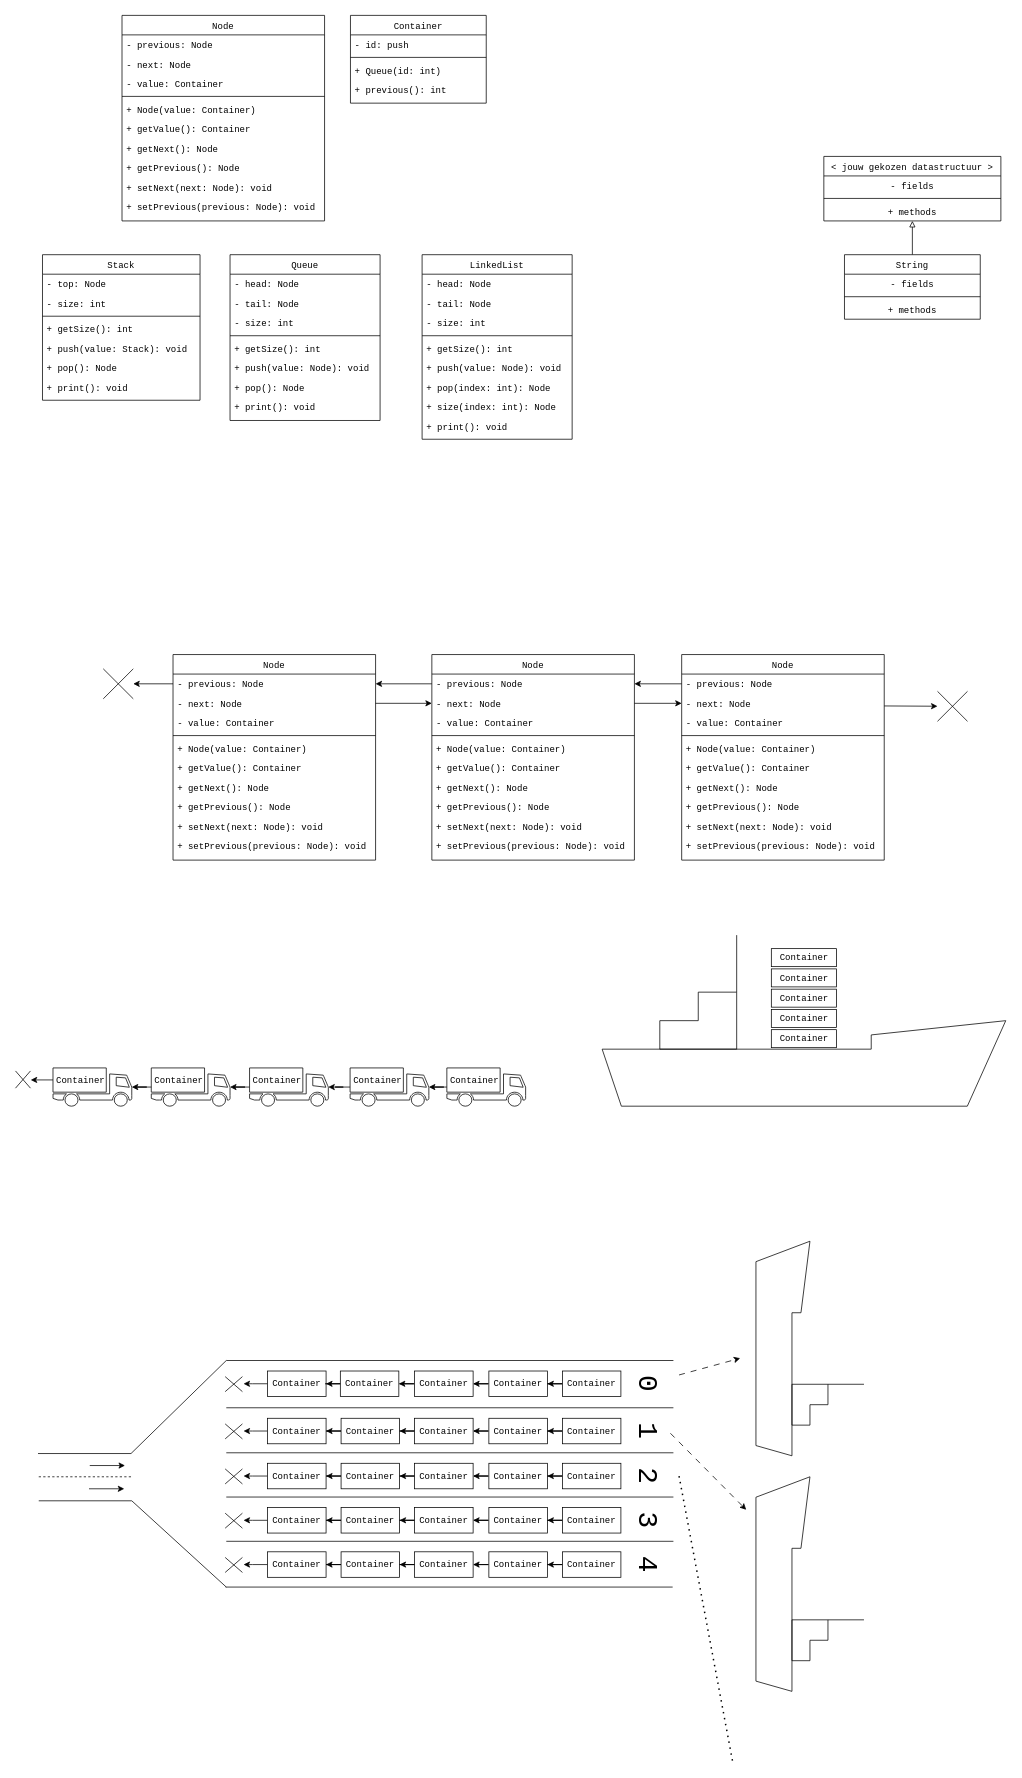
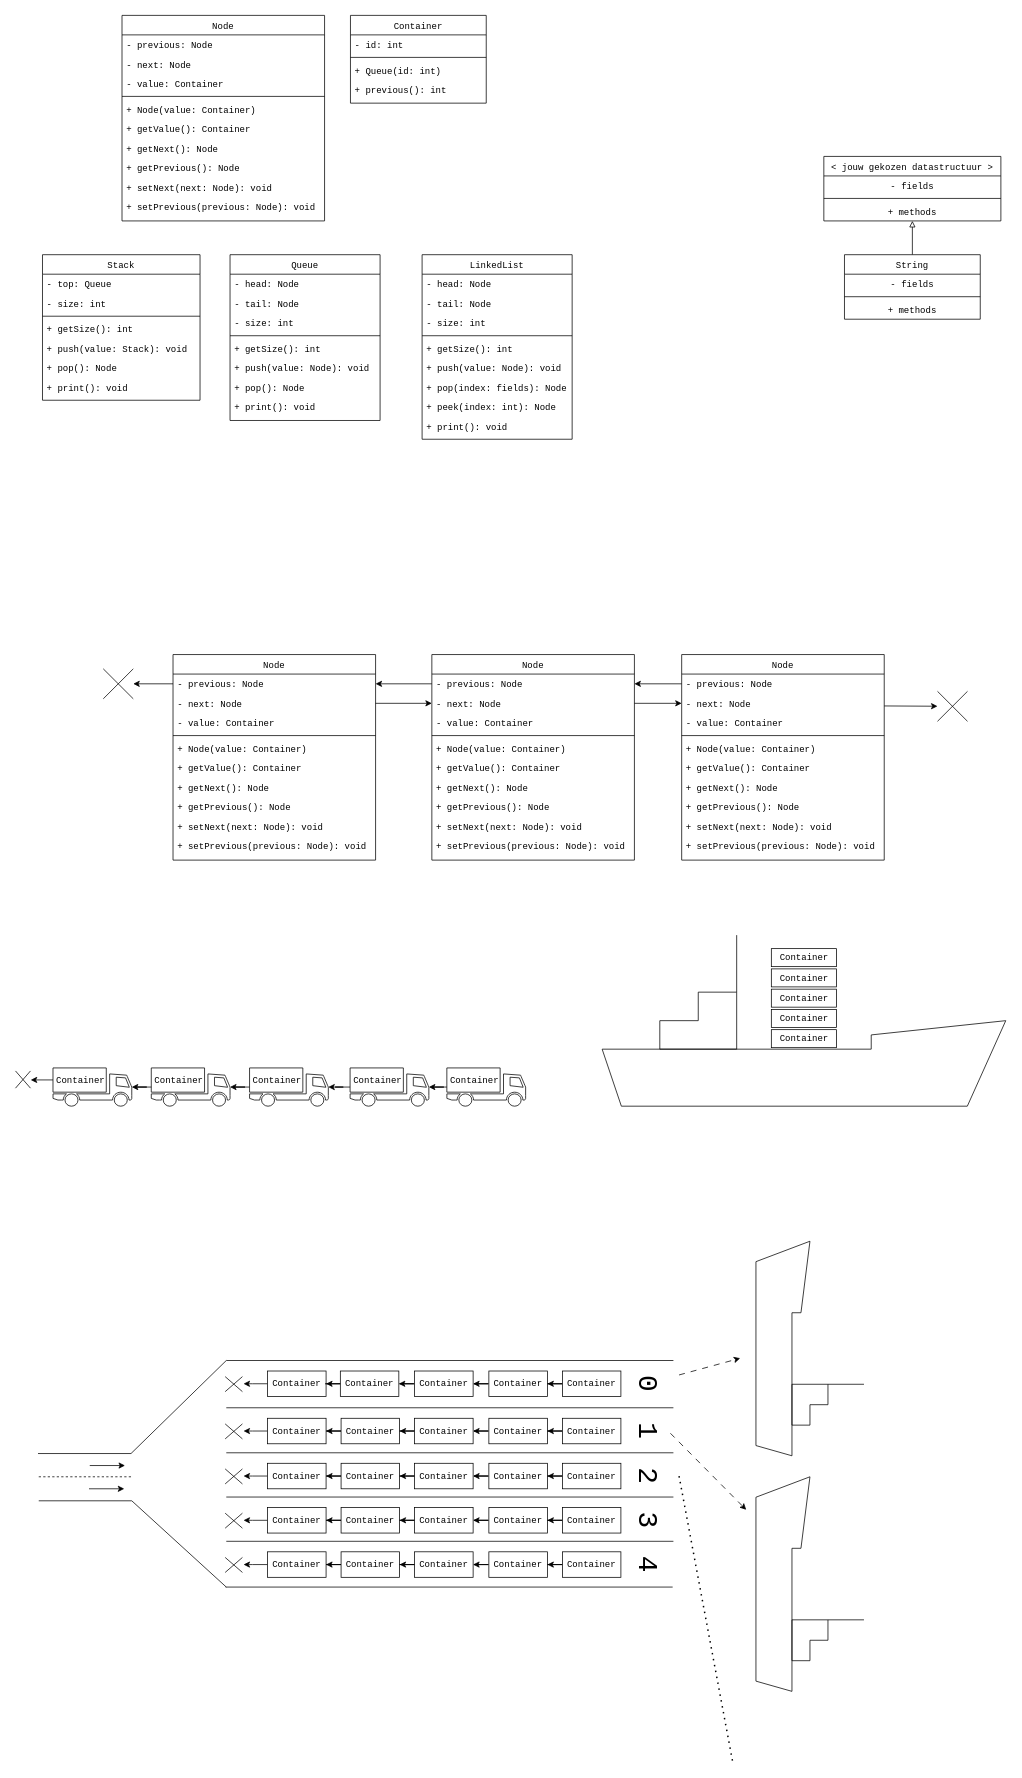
node "- id: push": label "- id: push" -> "- id: int"
node "- top: Node": label "- top: Node" -> "- top: Queue"
node "+ pop(index: int): Node": label "+ pop(index: int): Node" -> "+ pop(index: fields): Node"
node "+ size(index: int): Node": label "+ size(index: int): Node" -> "+ peek(index: int): Node"
